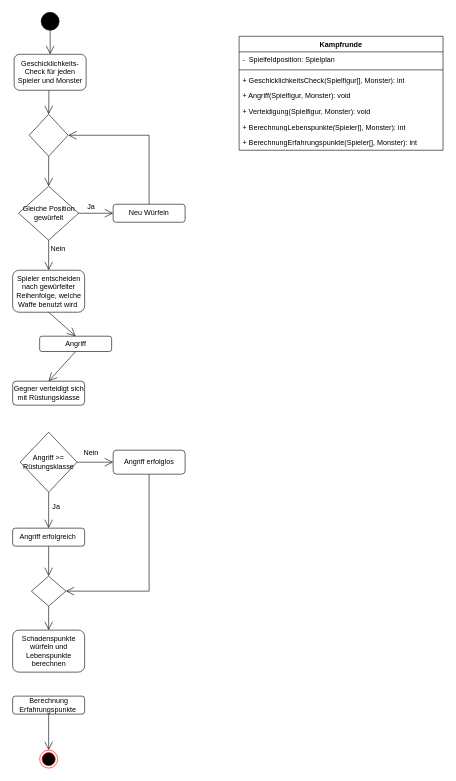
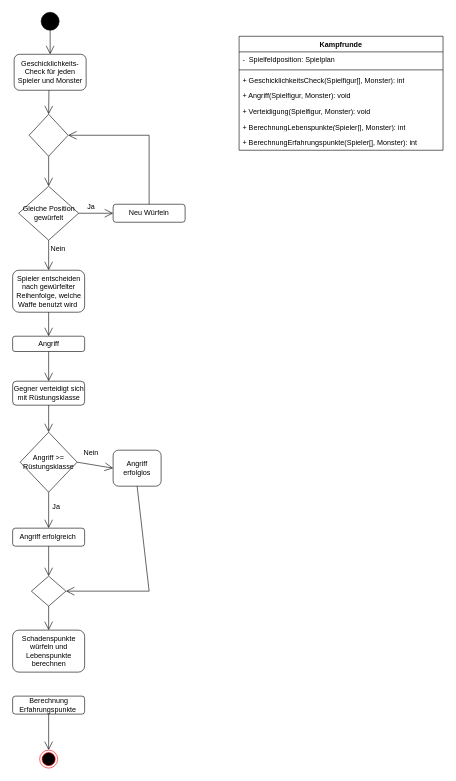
node "Angriff": moved (76, 344) -> (49, 344)
edge "Gegner verteidigt sich mit Rüstungsklasse" -> "Angriff >= Rüstungsklasse": added
node "Angriff erfolglos": size 72x24 -> 48x36
